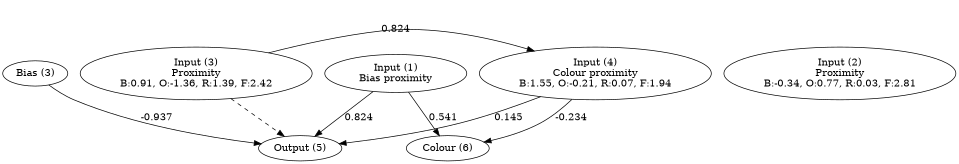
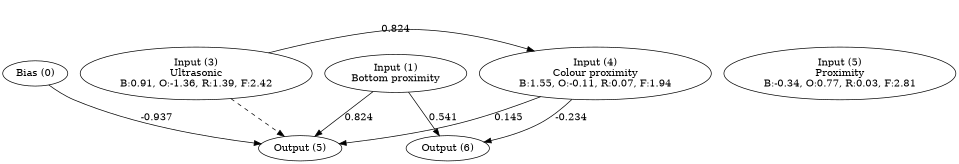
node "Bias (3)": label "Bias (3)" -> "Bias (0)"
node "Input (3) Proximity B:0.91, O:-1.36, R:1.39, F:2.42": label "Input (3) Proximity B:0.91, O:-1.36, R:1.39, F:2.42" -> "Input (3) Ultrasonic B:0.91, O:-1.36, R:1.39, F:2.42"
node "Input (1) Bias proximity": label "Input (1) Bias proximity" -> "Input (1) Bottom proximity"
node "Input (4) Colour proximity B:1.55, O:-0.21, R:0.07, F:1.94": label "Input (4) Colour proximity B:1.55, O:-0.21, R:0.07, F:1.94" -> "Input (4) Colour proximity B:1.55, O:-0.11, R:0.07, F:1.94"
node "Input (2) Proximity B:-0.34, O:0.77, R:0.03, F:2.81": label "Input (2) Proximity B:-0.34, O:0.77, R:0.03, F:2.81" -> "Input (5) Proximity B:-0.34, O:0.77, R:0.03, F:2.81"
node "Colour (6)": label "Colour (6)" -> "Output (6)"
